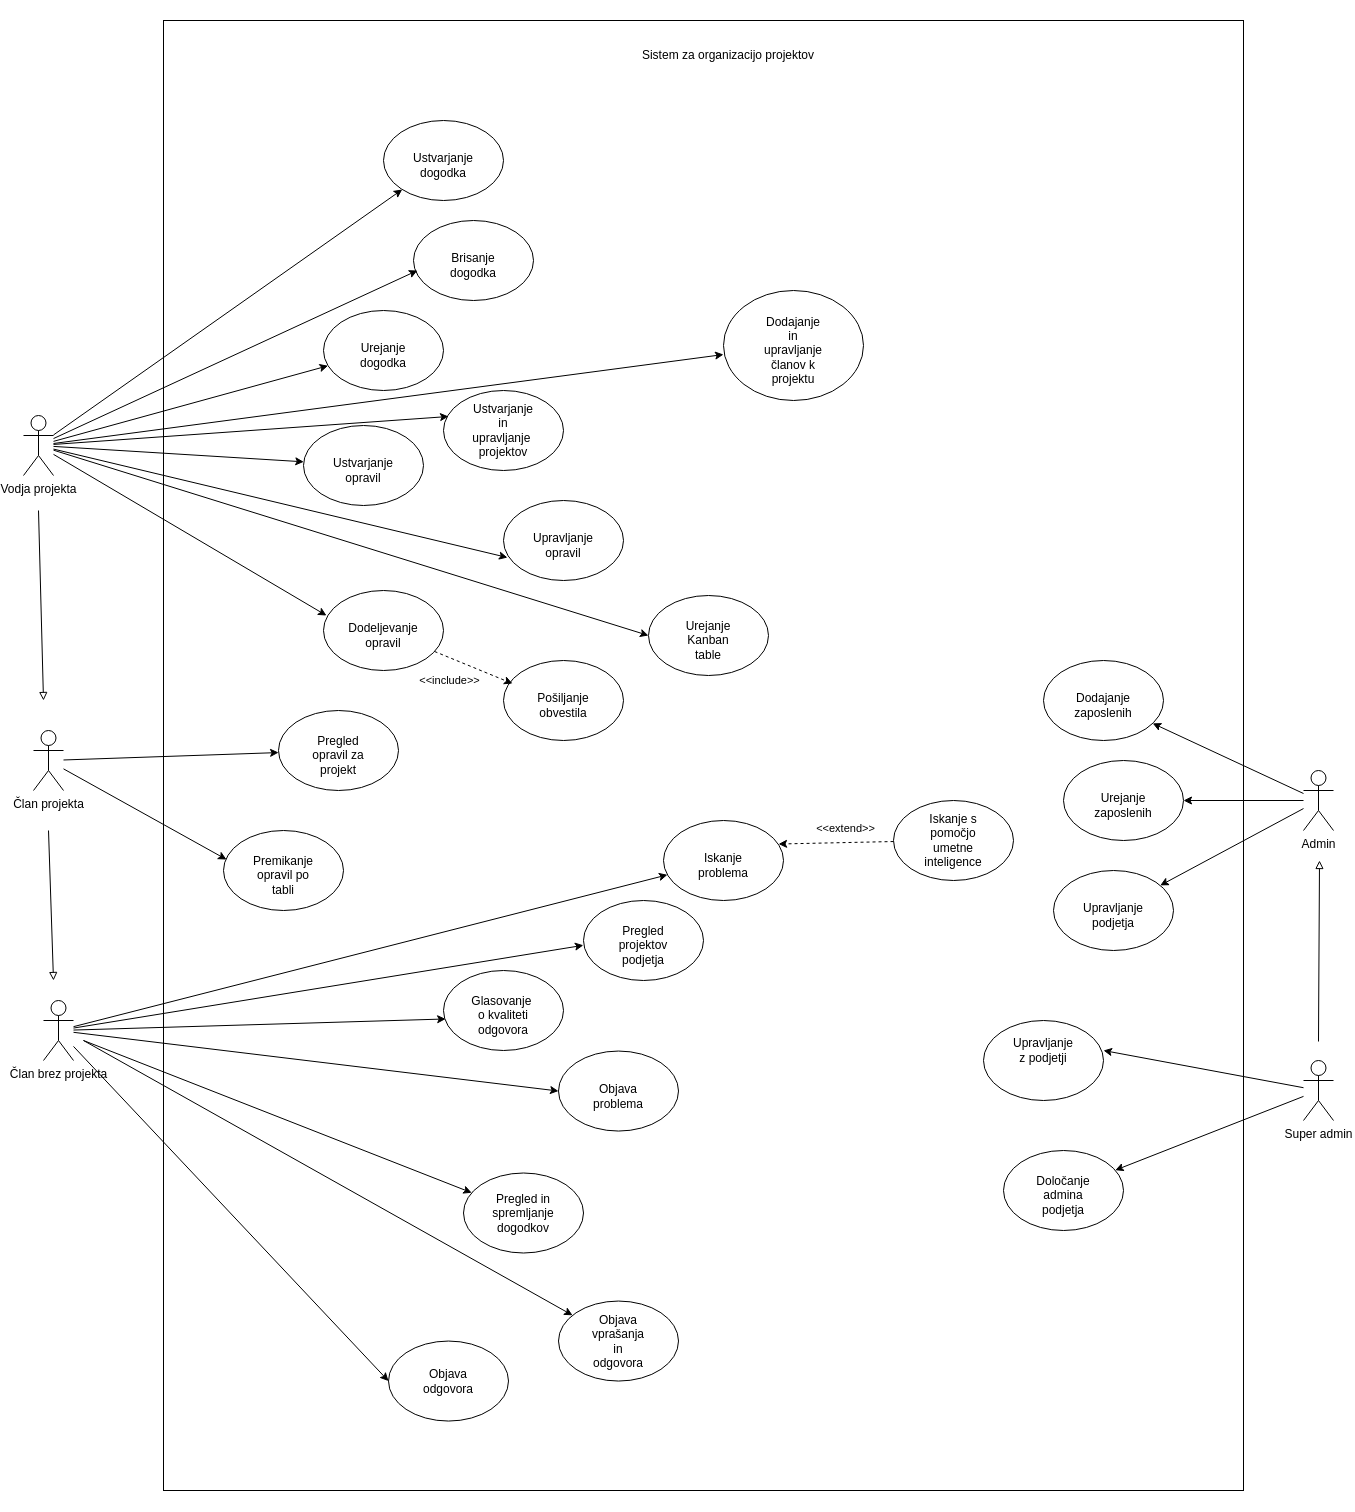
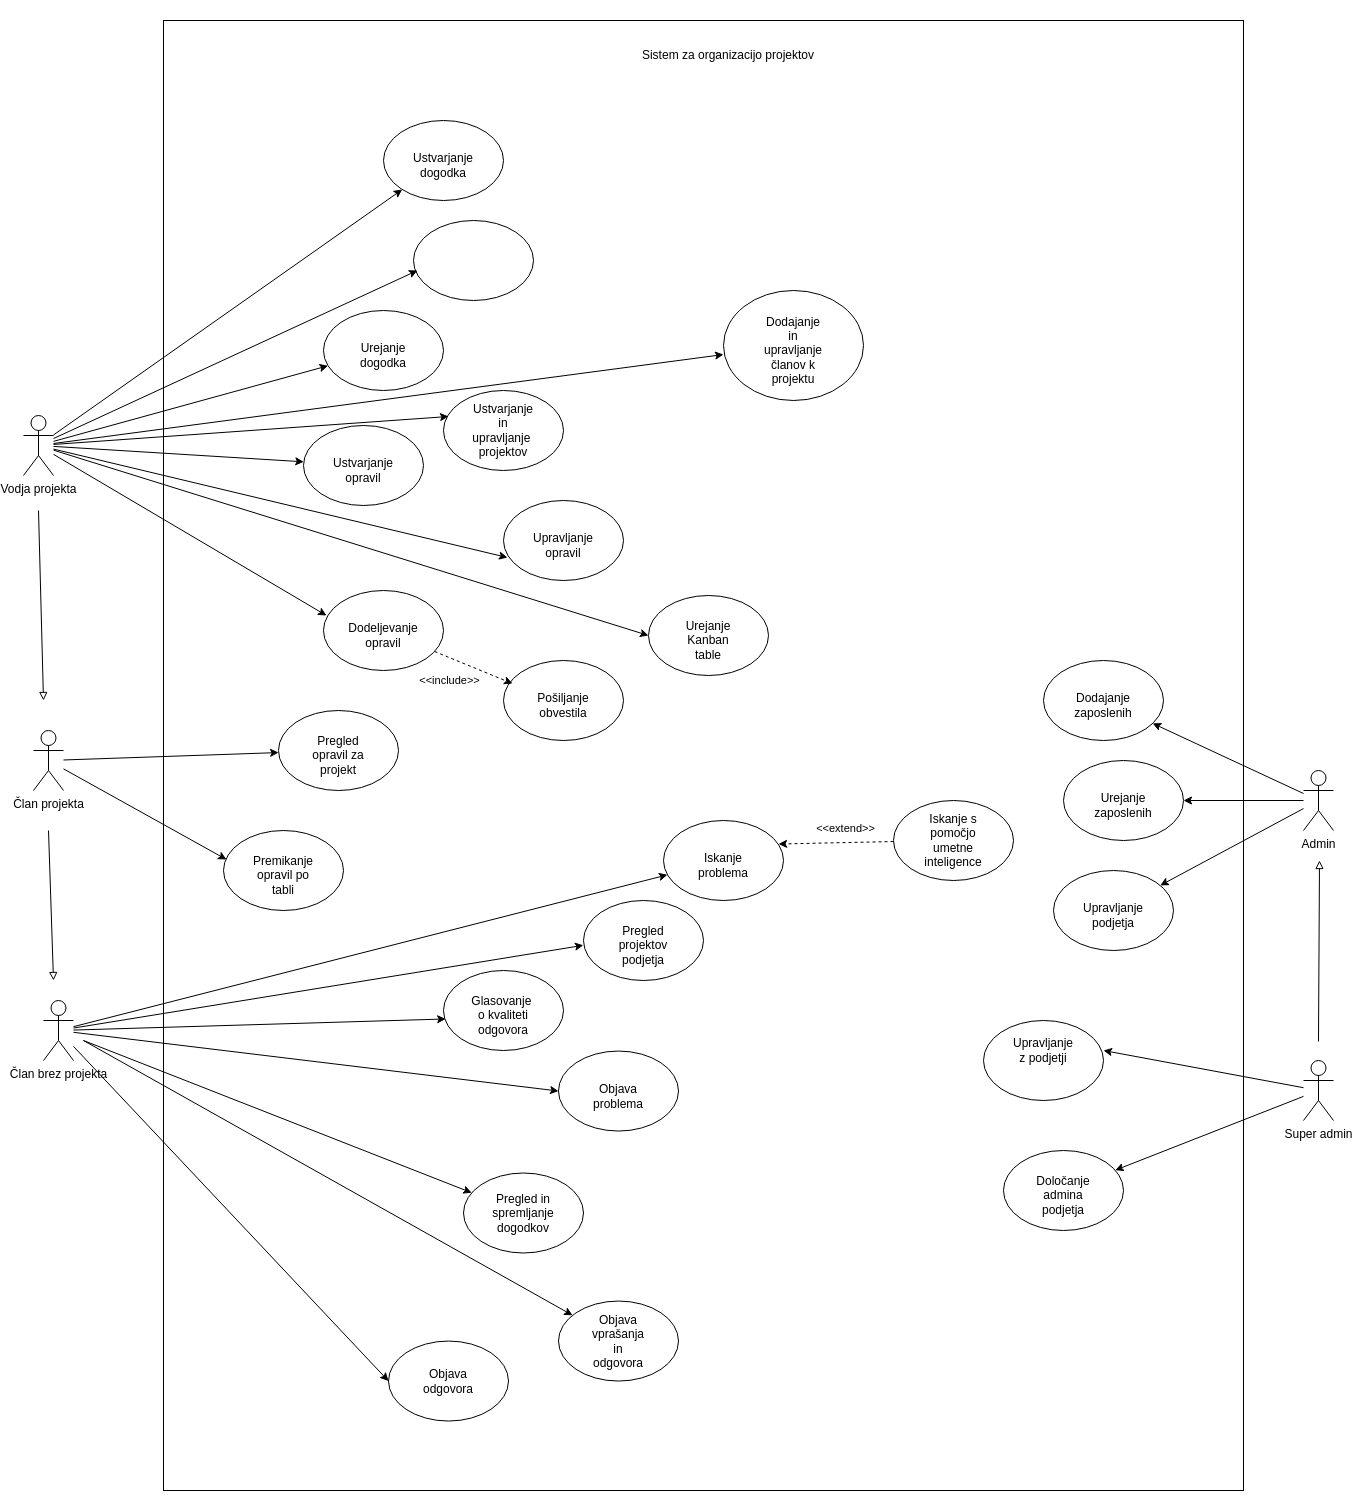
node "Brisanje dogodka": removed
